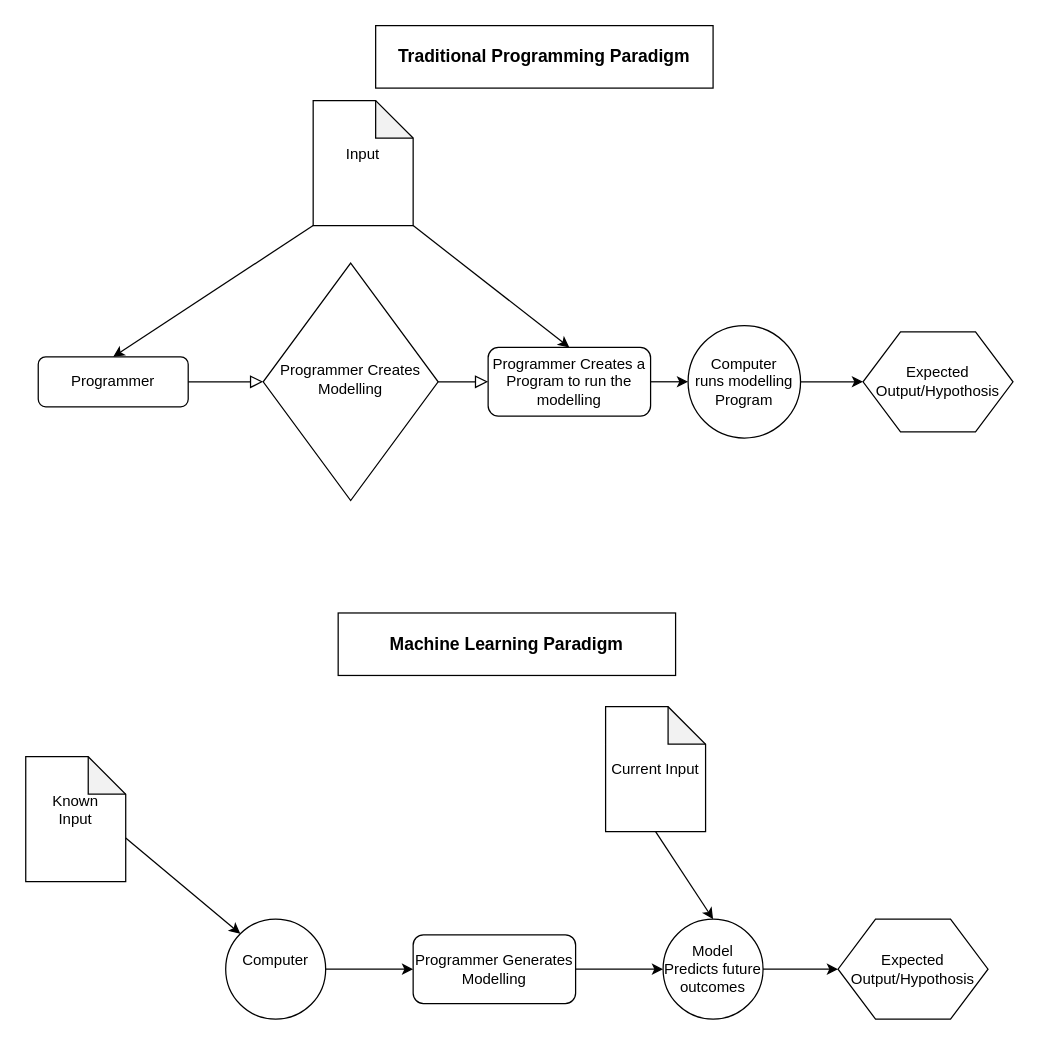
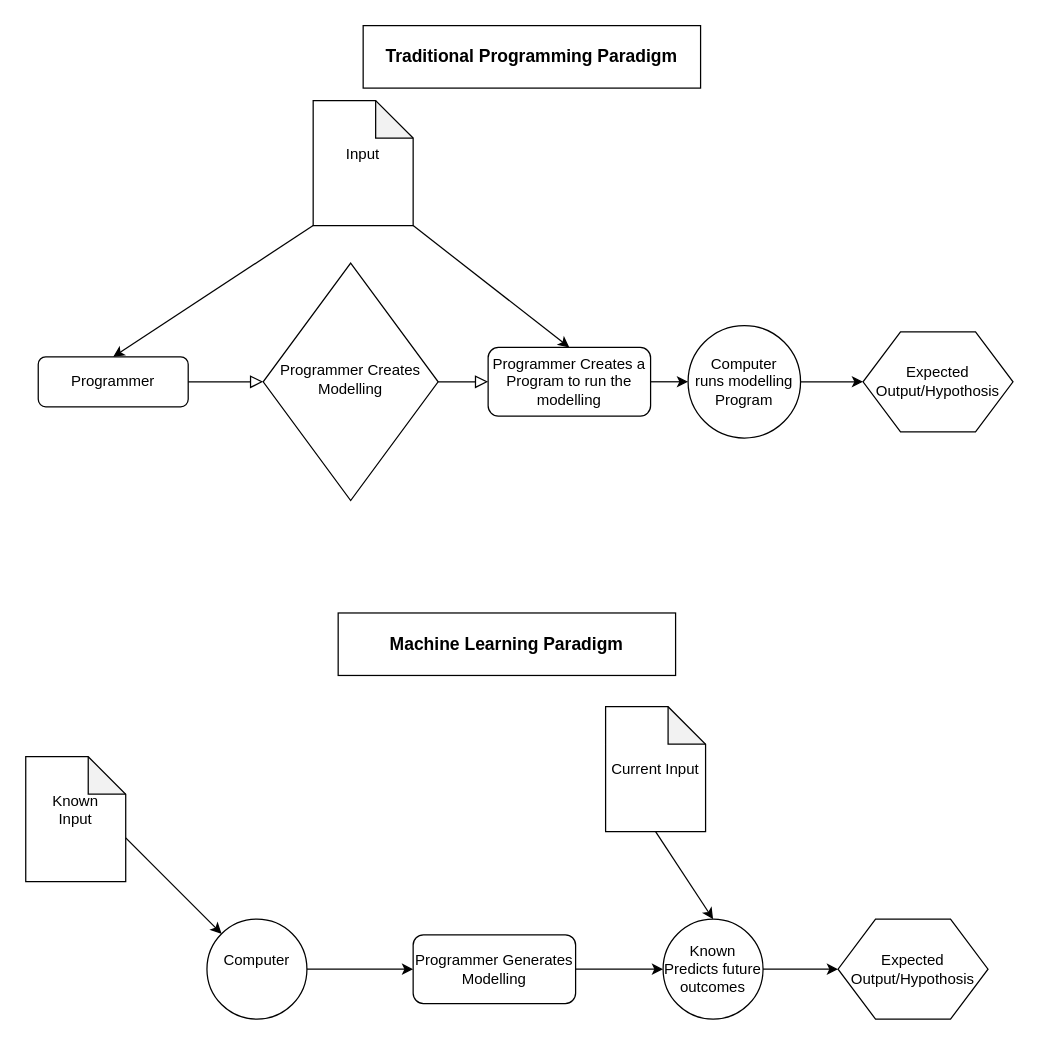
node "Traditional Programming Paradigm": moved (544, 57) -> (532, 57)
node "Computer": moved (276, 969) -> (257, 969)
node "Model Predicts future outcomes": label "Model Predicts future outcomes" -> "Known Predicts future outcomes"
